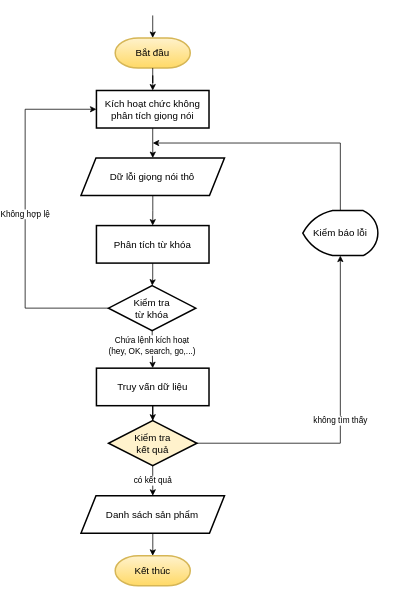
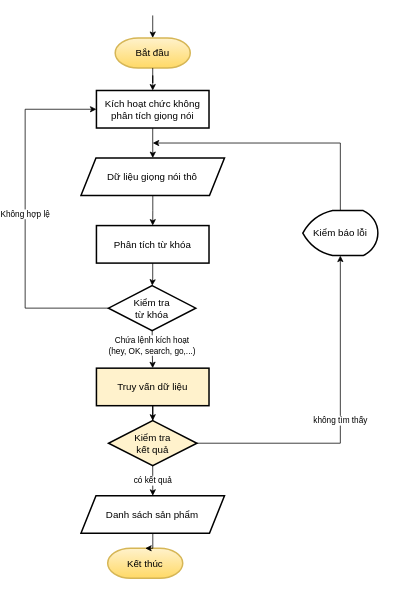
node "Dữ lỗi giọng nói thô": label "Dữ lỗi giọng nói thô" -> "Dữ liệu giọng nói thô"
node "Truy vấn dữ liệu": fillcolor #ffffff -> #fff2cc
node "Kết thúc": moved (153, 570) -> (145, 563)
